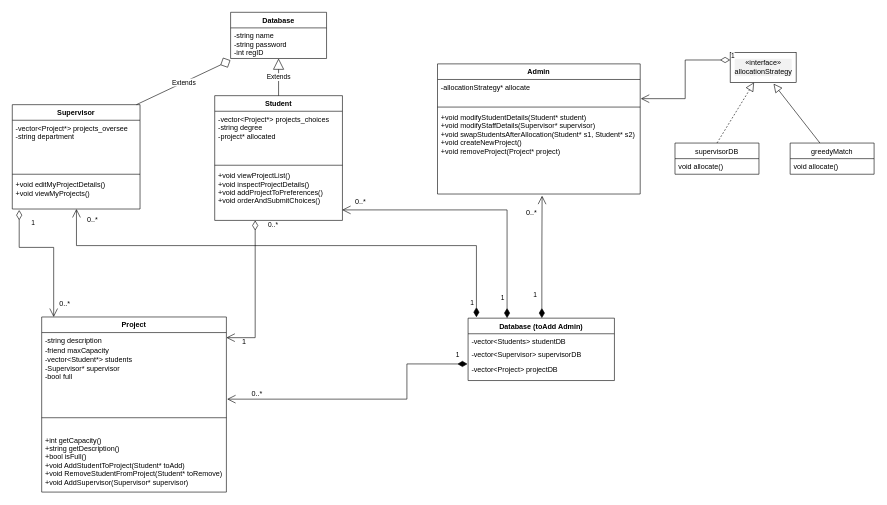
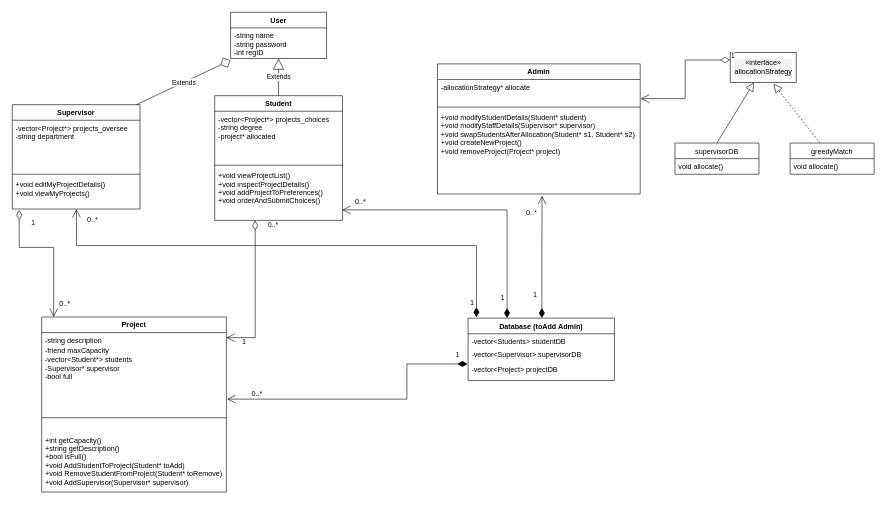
node "Database": label "Database" -> "User"
edge "supervisorDB" -> "«interface» allocationStrategy": style dashed -> solid
edge "greedyMatch" -> "«interface» allocationStrategy": style solid -> dashed
